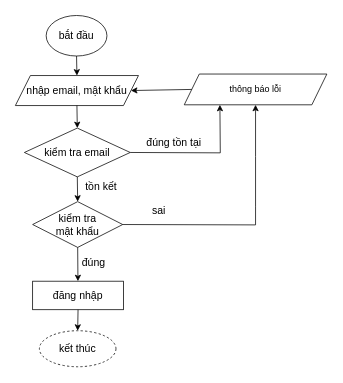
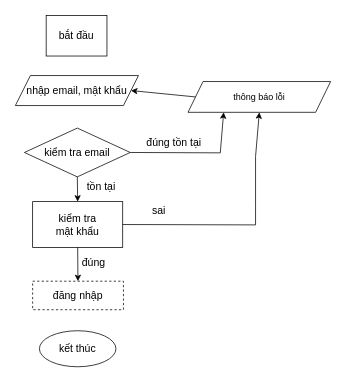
node "bắt đầu": shape ellipse -> rectangle
edge "bắt đầu" -> "nhập email, mật khẩu": removed
node "thông báo lỗi": moved (255, 89) -> (259, 97)
edge "nhập email, mật khẩu" -> "kiểm tra email": removed
node "tồn kết": label "tồn kết" -> "tồn tại"
node "kiểm tra mật khẩu": shape diamond -> rectangle
node "đăng nhập": style solid -> dashed
edge "đăng nhập" -> "kết thúc": removed
node "kết thúc": style dashed -> solid
